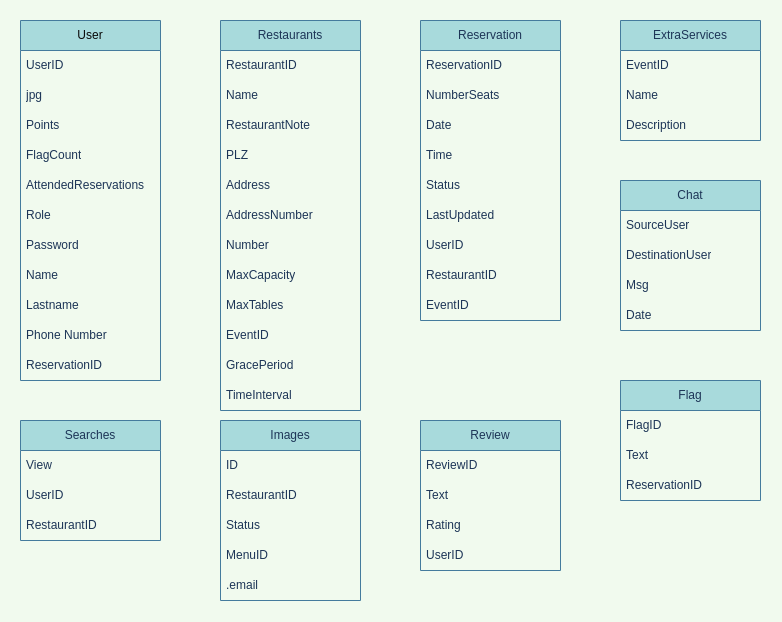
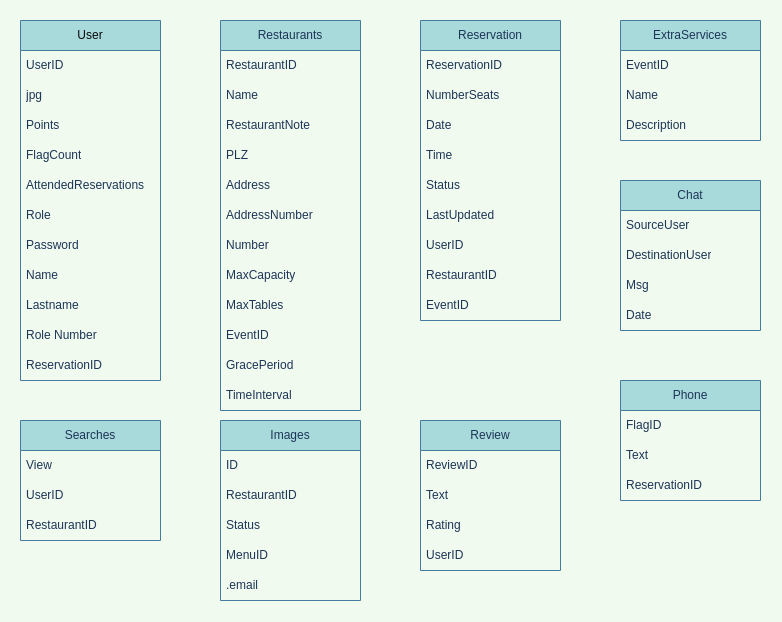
node "Phone Number": label "Phone Number" -> "Role Number"
node "Flag": label "Flag" -> "Phone"
